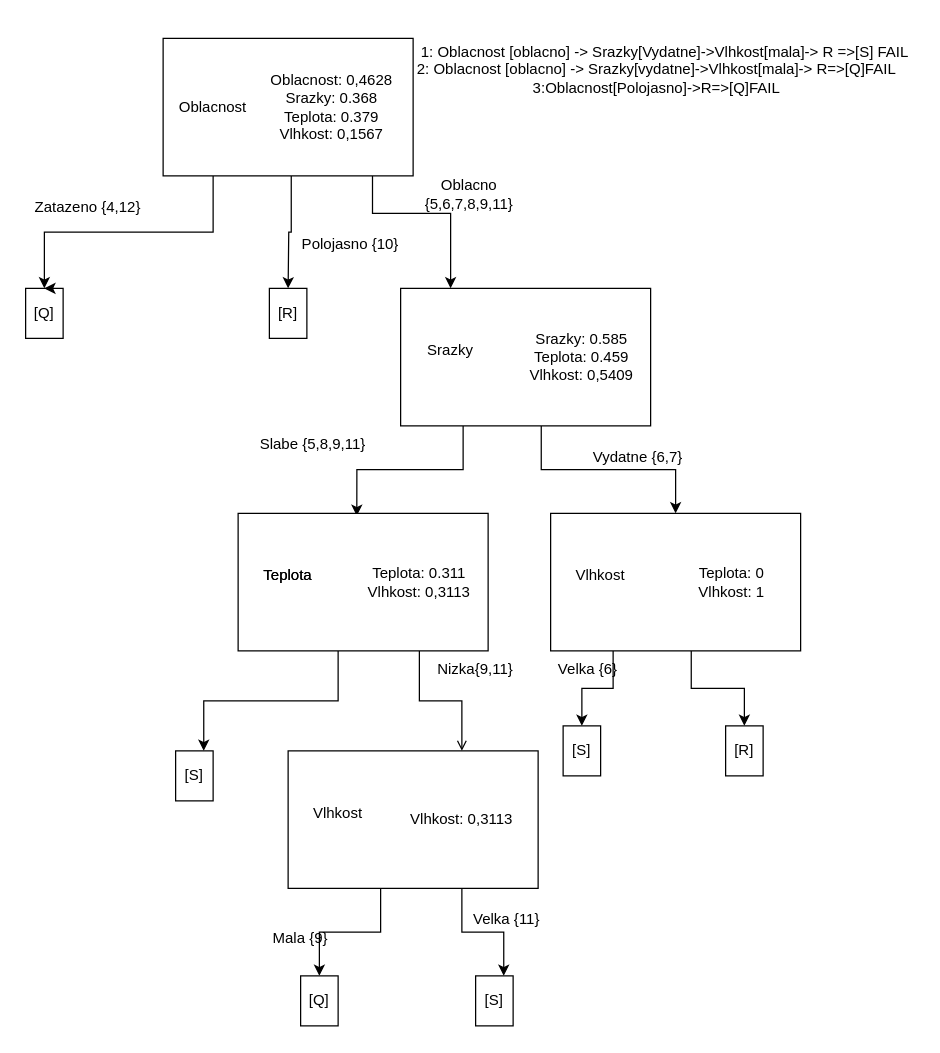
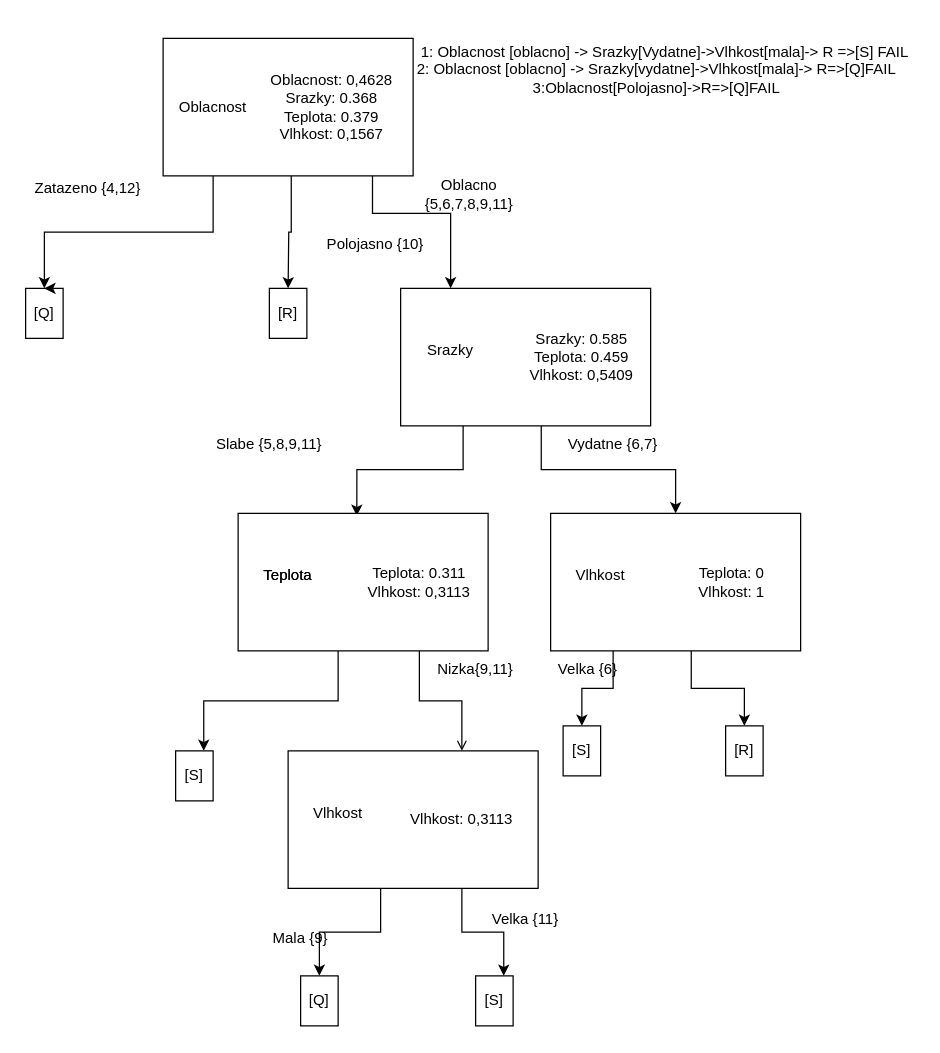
node "Zatazeno {4,12}": moved (88, 207) -> (88, 188)
node "Polojasno {10}": moved (351, 244) -> (376, 244)
node "Slabe {5,8,9,11}": moved (313, 444) -> (269, 444)
node "Vydatne {6,7}": moved (638, 457) -> (613, 444)
node "Velka {11}": moved (507, 919) -> (526, 919)
